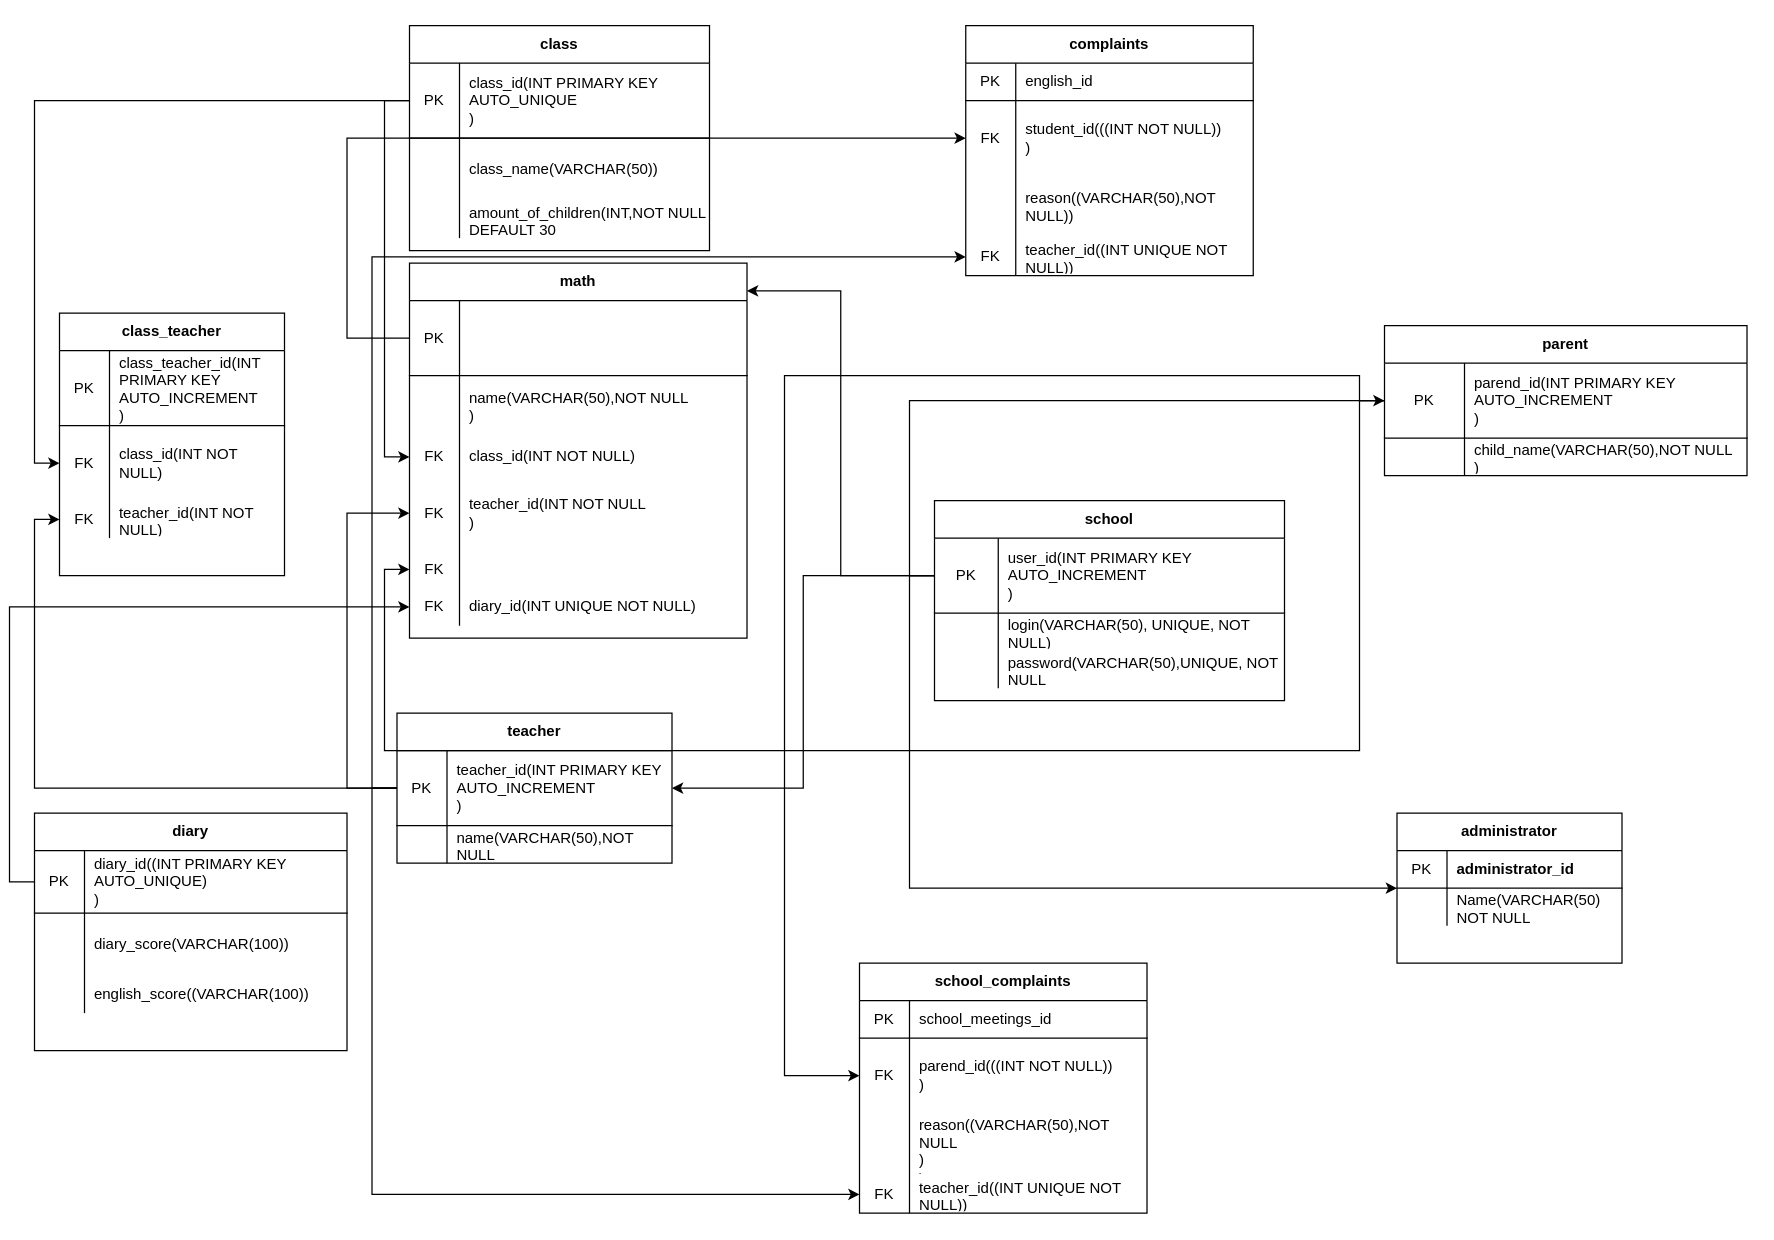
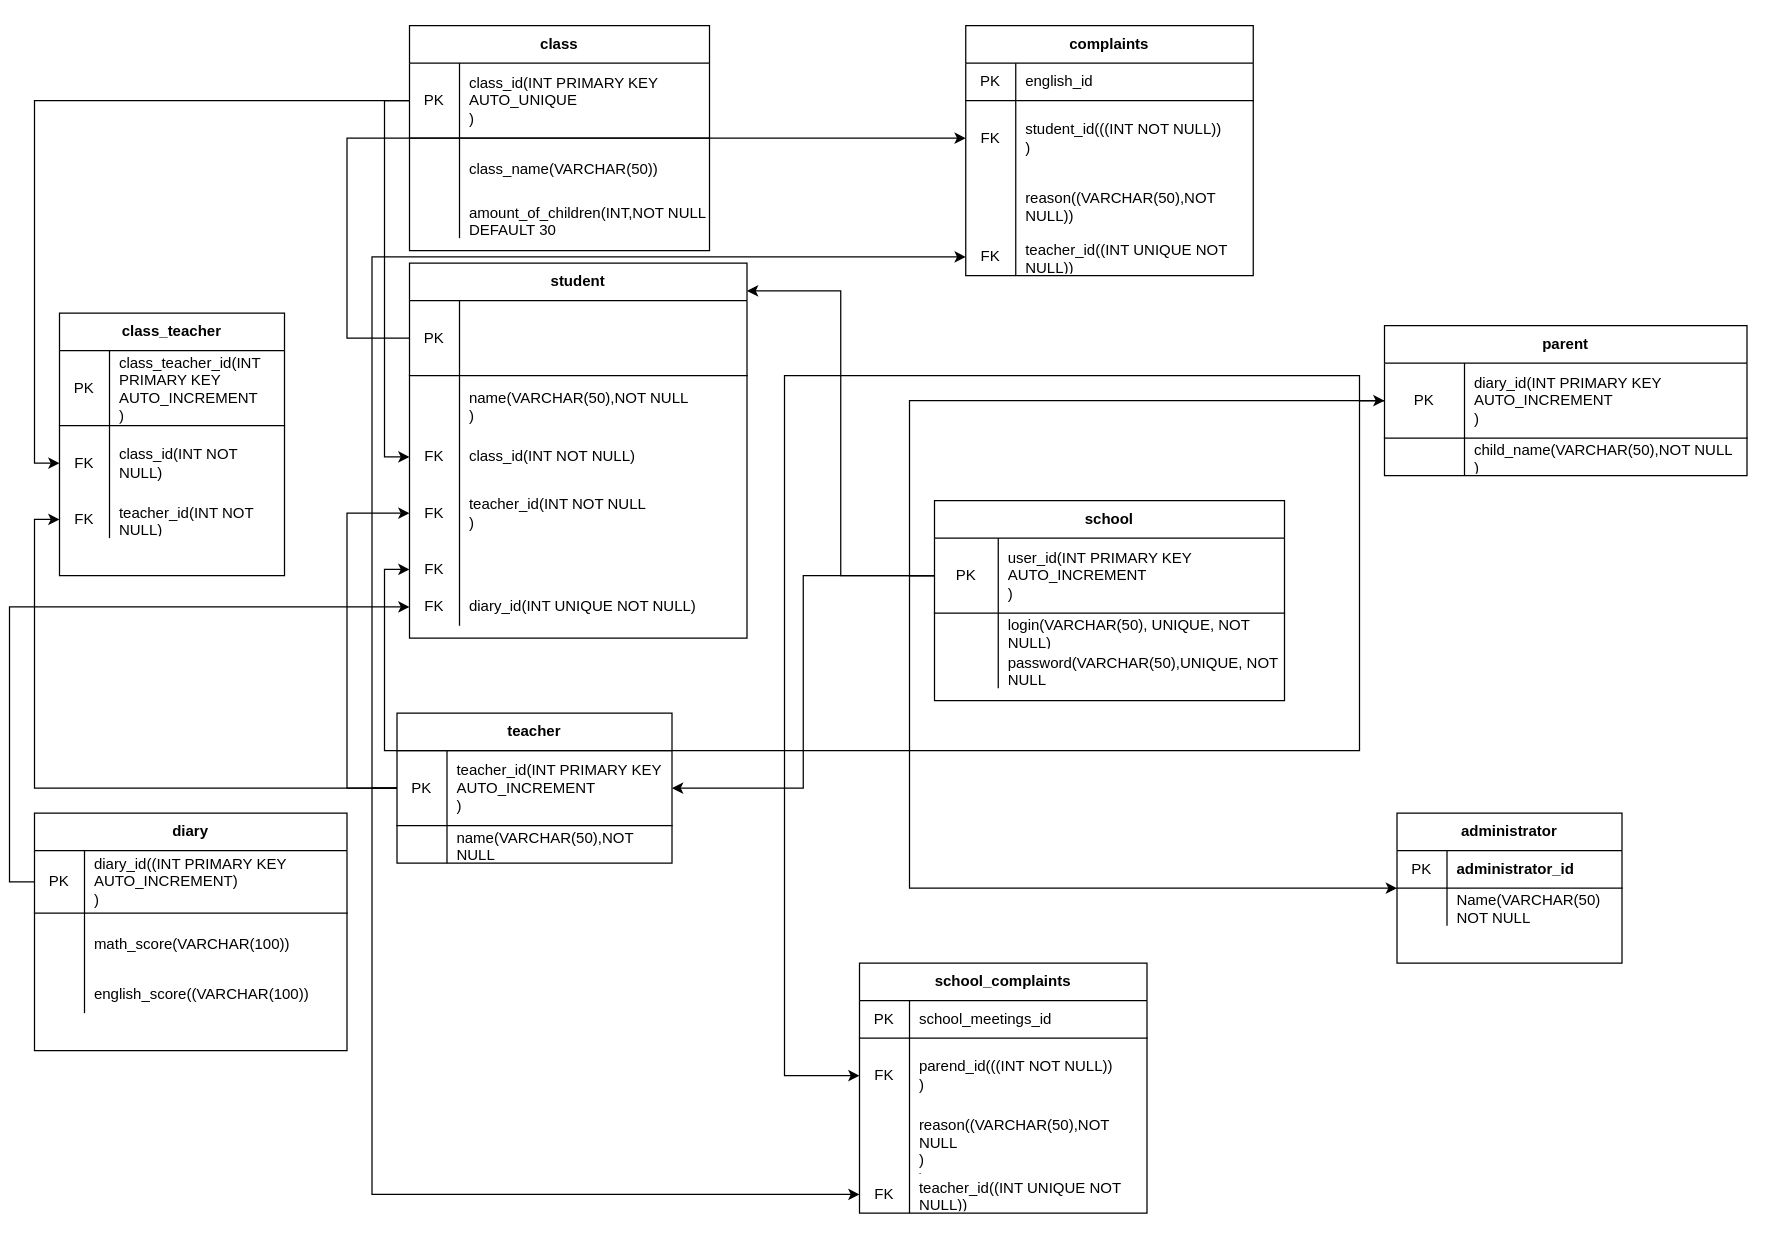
node "math": label "math" -> "student"
node "parend_id(INT PRIMARY KEY AUTO_INCREMENT )": label "parend_id(INT PRIMARY KEY AUTO_INCREMENT )" -> "diary_id(INT PRIMARY KEY AUTO_INCREMENT )"
node "diary_id((INT PRIMARY KEY AUTO_UNIQUE) )": label "diary_id((INT PRIMARY KEY AUTO_UNIQUE) )" -> "diary_id((INT PRIMARY KEY AUTO_INCREMENT) )"
node "diary_score(VARCHAR(100))": label "diary_score(VARCHAR(100))" -> "math_score(VARCHAR(100))"
